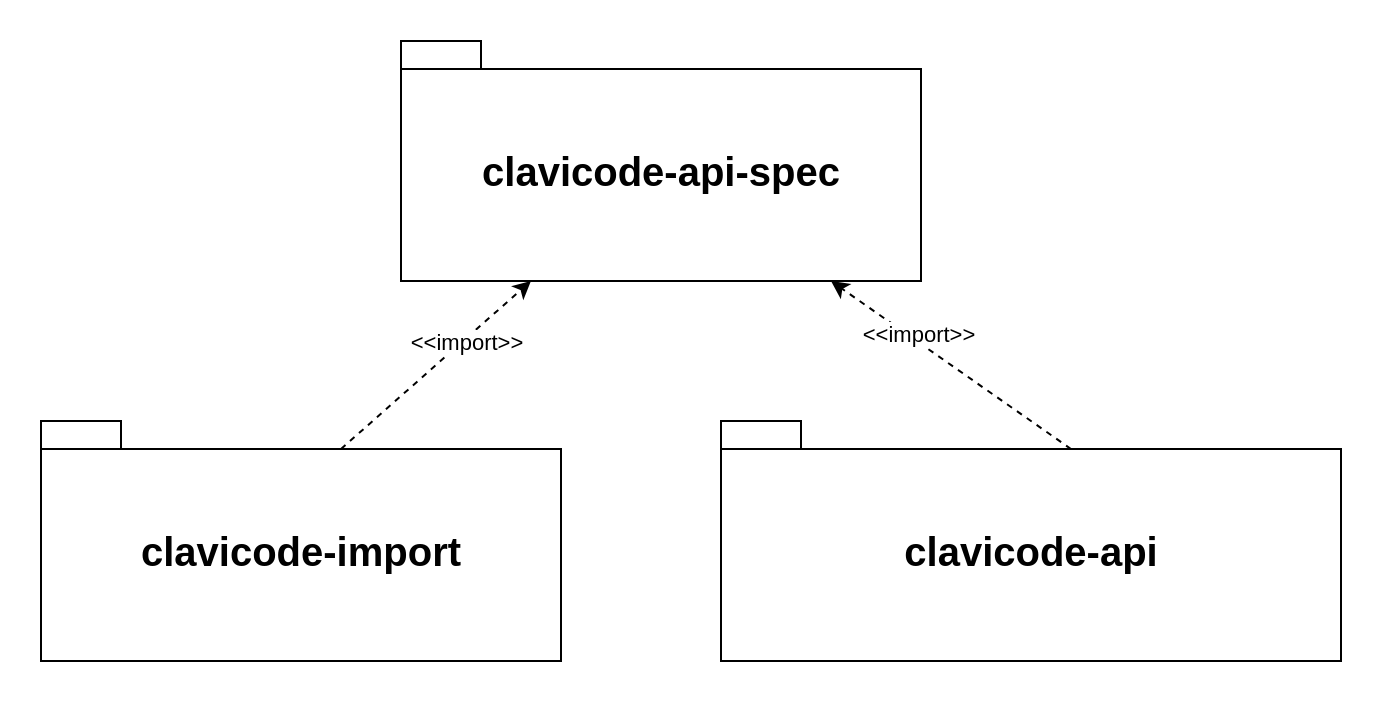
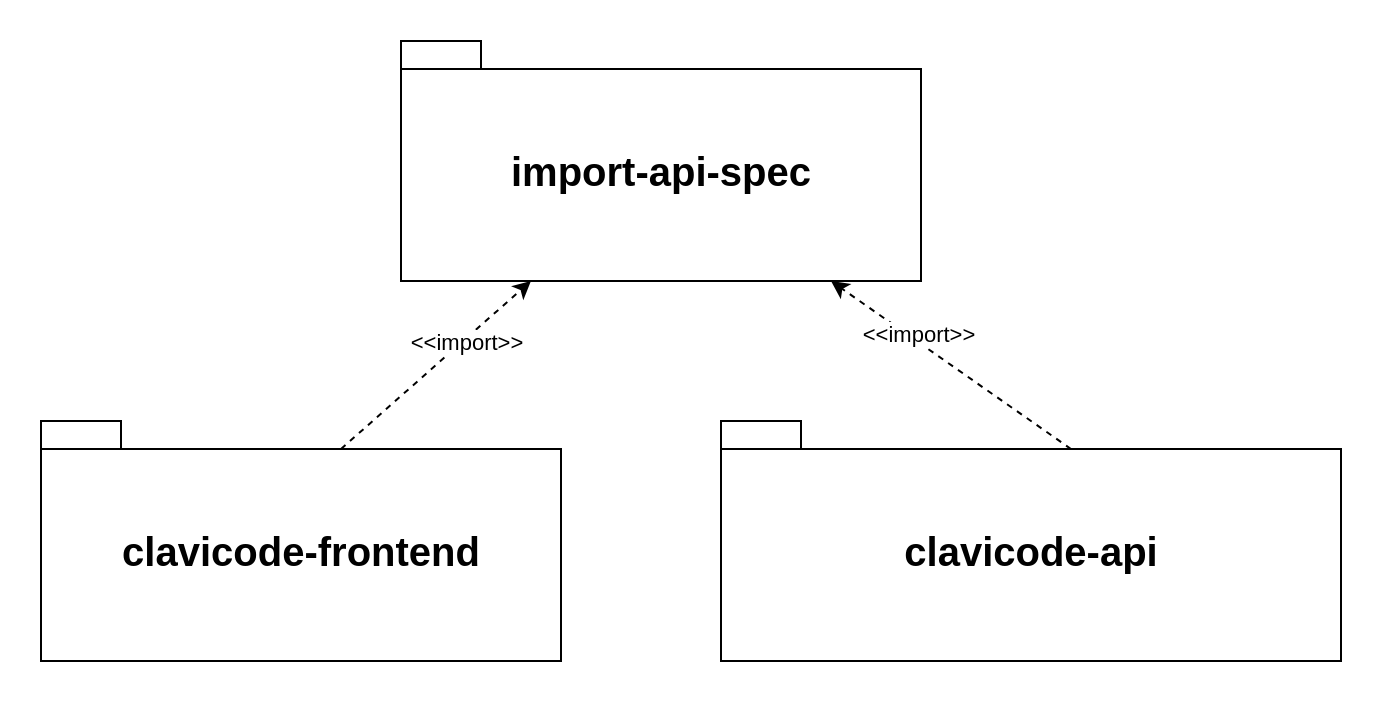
node "clavicode-api-spec": label "clavicode-api-spec" -> "import-api-spec"
node "clavicode-import": label "clavicode-import" -> "clavicode-frontend"
